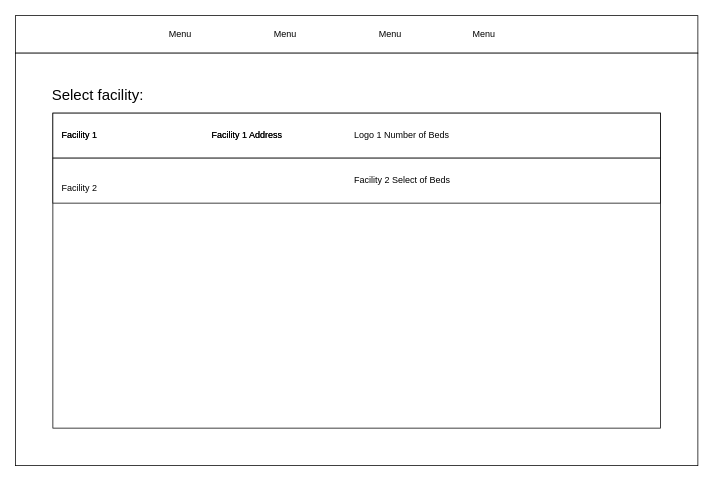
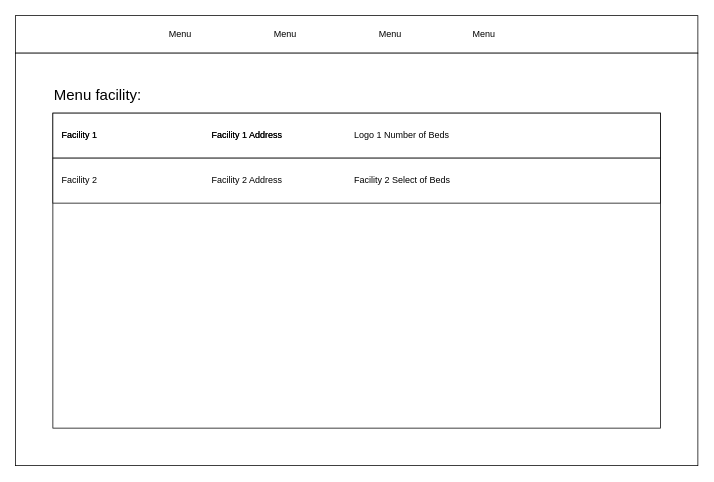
node "Select facility:": label "Select facility:" -> "Menu facility:"
node "Facility 2 Address": added
node "Facility 2": moved (132, 188) -> (132, 180)
